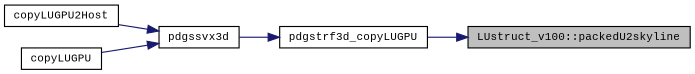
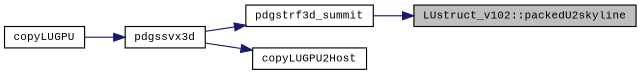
edge "copyLUGPU2Host" -> "pdgssvx3d": reversed
node "pdgstrf3d_copyLUGPU": label "pdgstrf3d_copyLUGPU" -> "pdgstrf3d_summit"
node "LUstruct_v100::packedU2skyline": label "LUstruct_v100::packedU2skyline" -> "LUstruct_v102::packedU2skyline"
